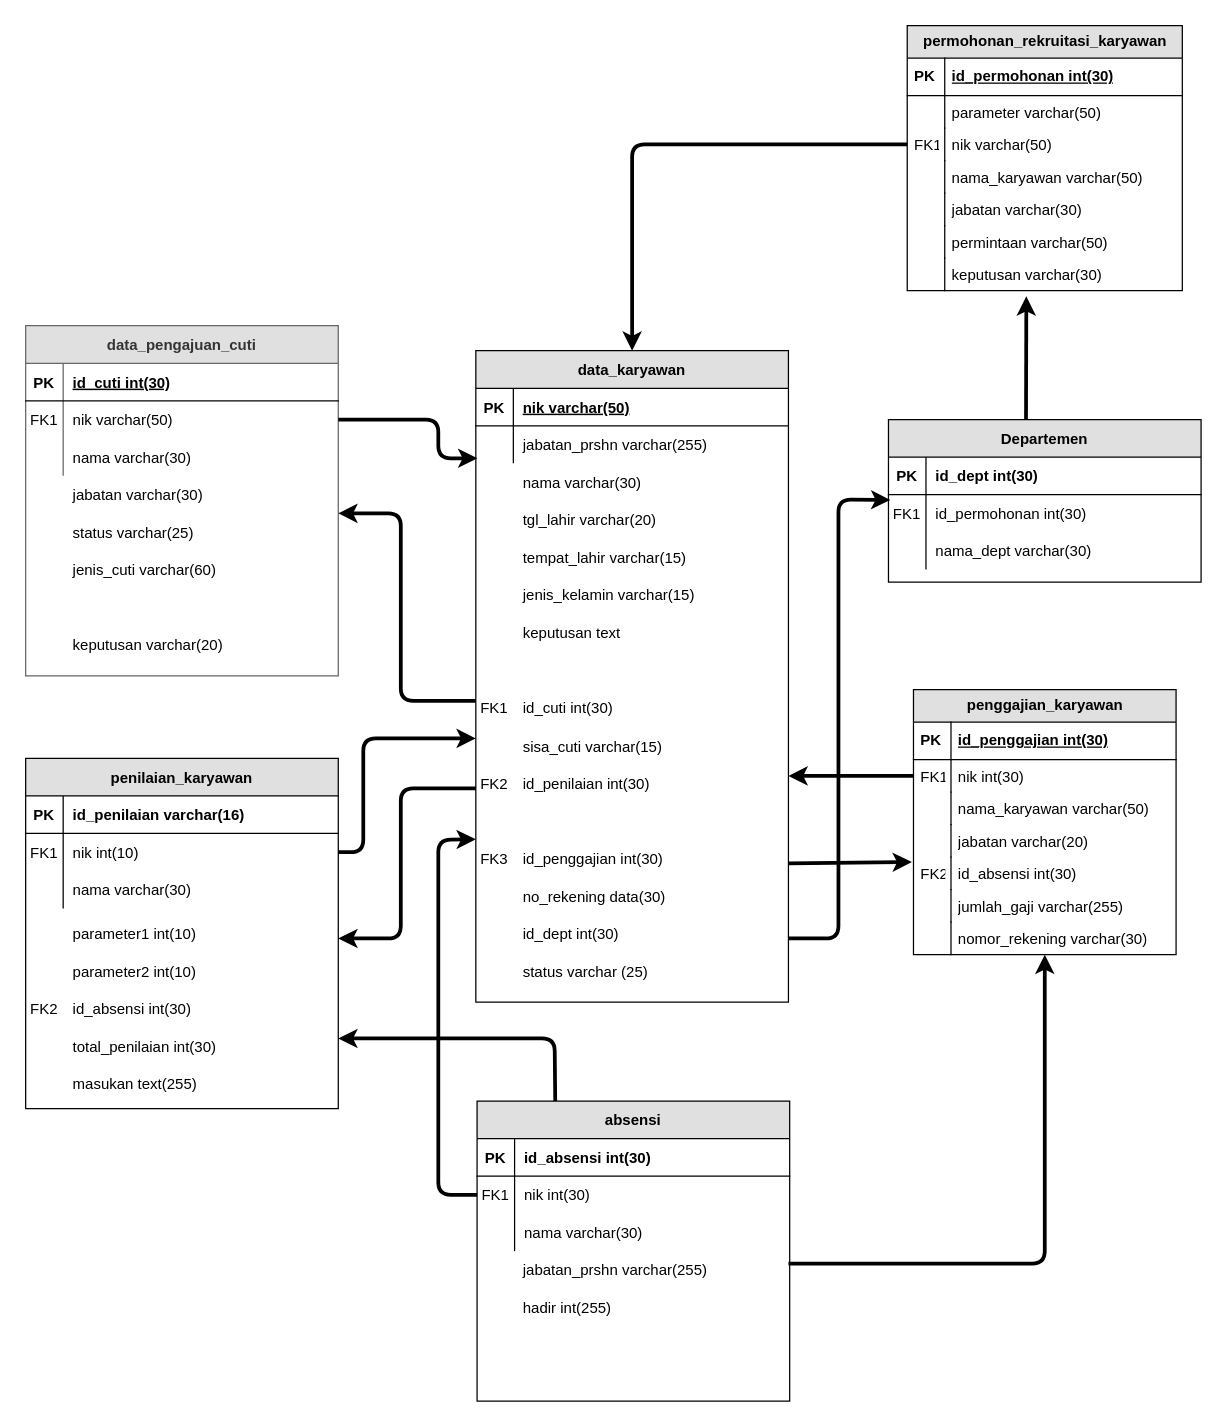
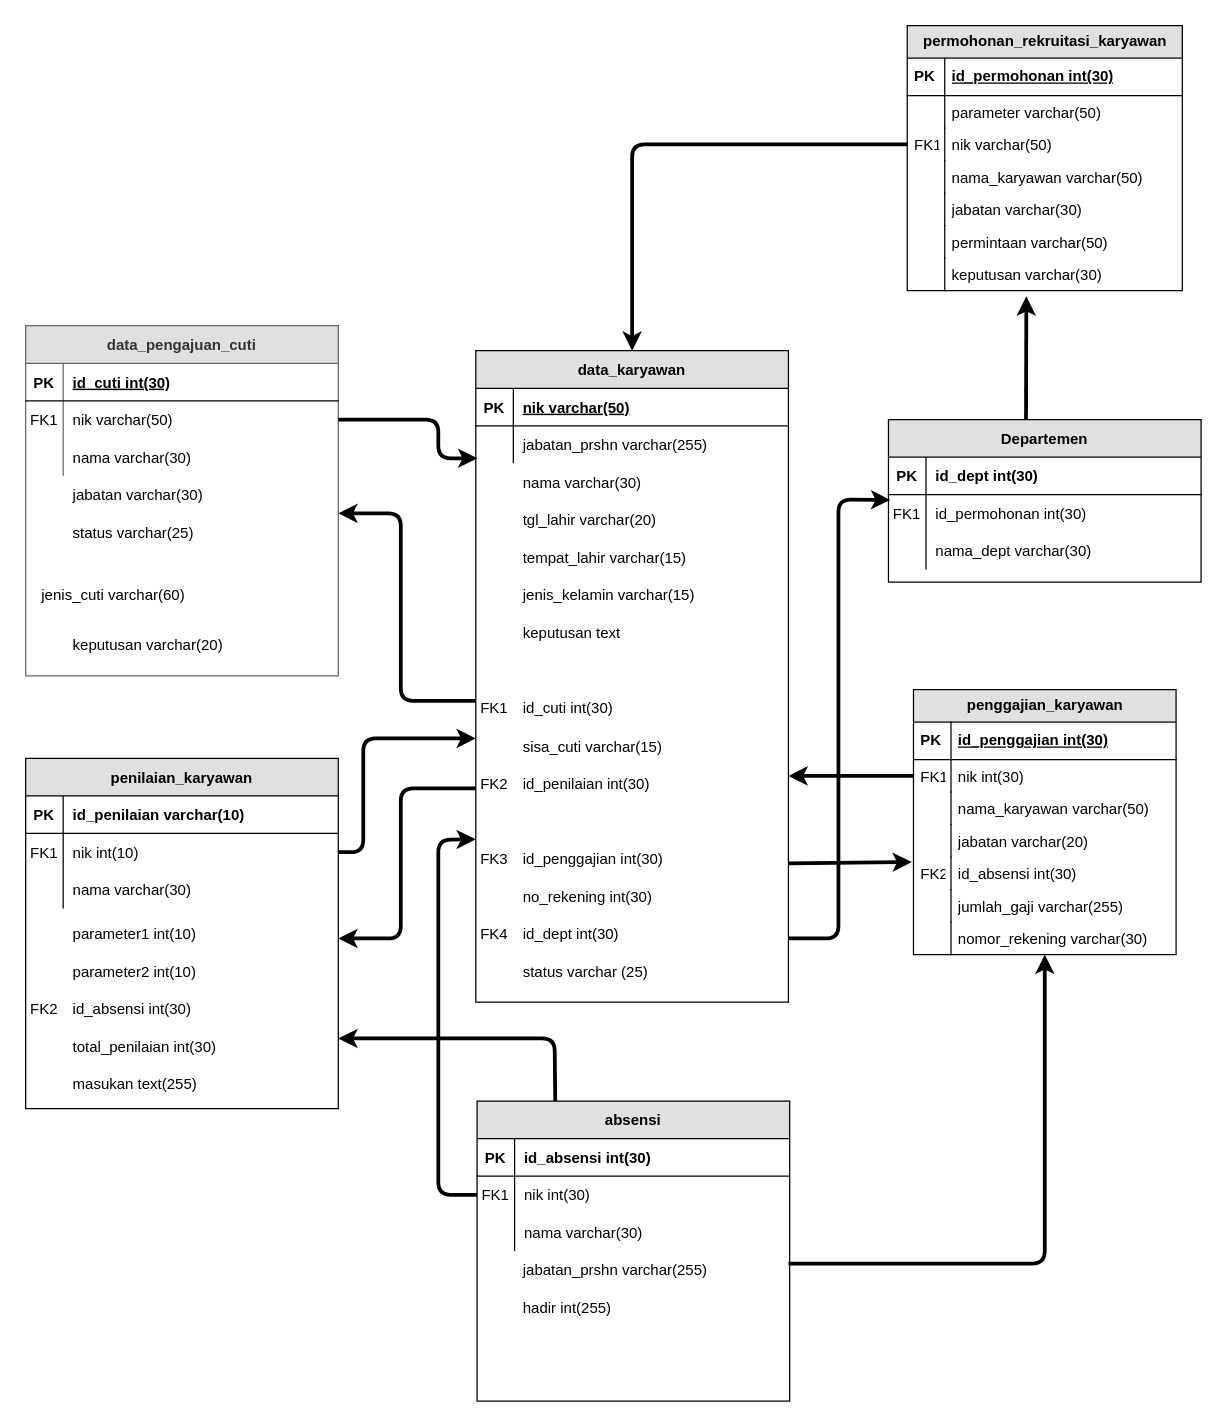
node "jenis_cuti varchar(60)": moved (201, 569) -> (169, 594)
node "id_penilaian varchar(16)": label "id_penilaian varchar(16)" -> "id_penilaian varchar(10)"
node "no_rekening data(30)": label "no_rekening data(30)" -> "no_rekening int(30)"
node "FK4": added
